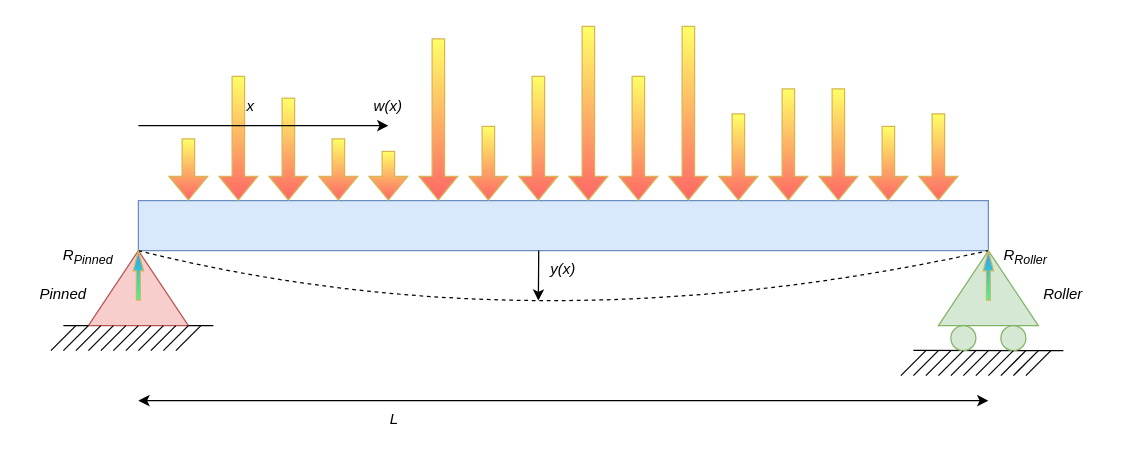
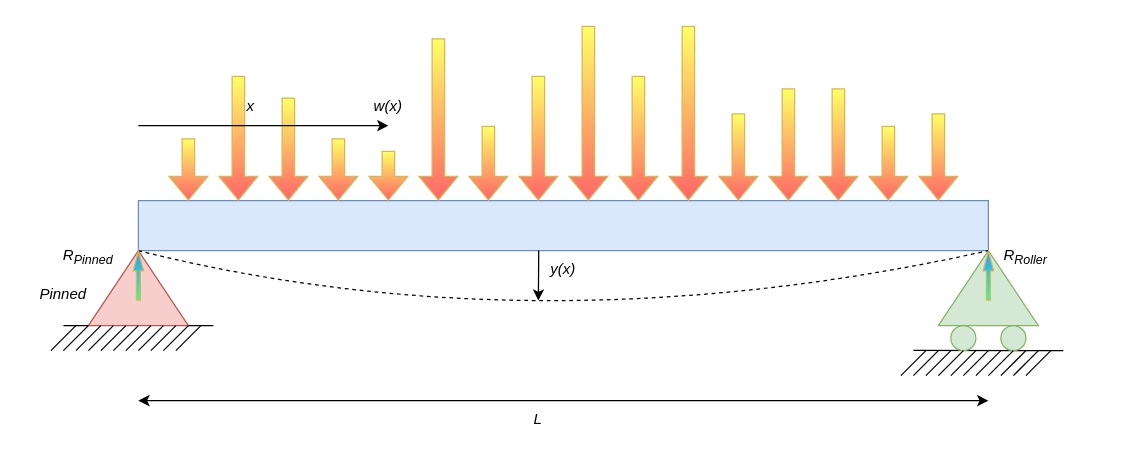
node "Roller": removed
node "L": moved (394, 419) -> (538, 419)
